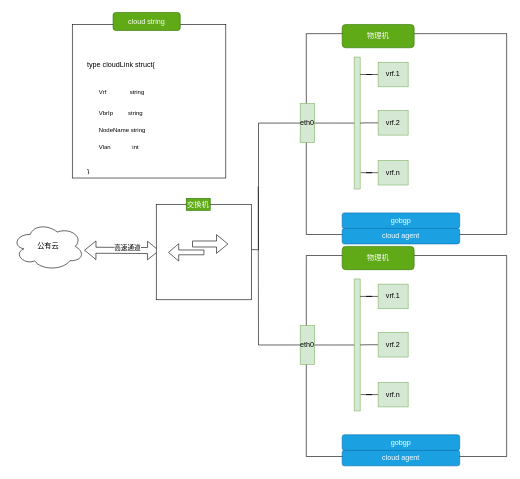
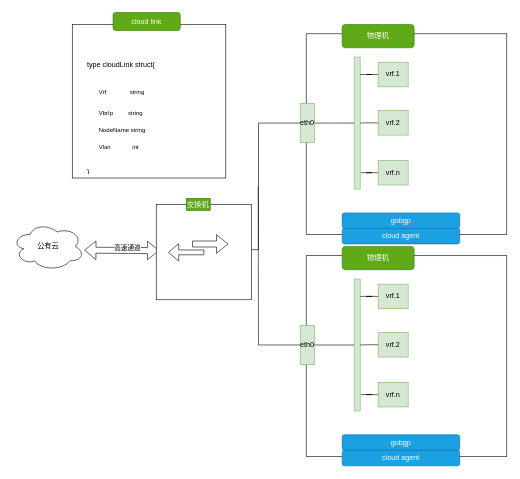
node "cloud string": label "cloud string" -> "cloud link"
